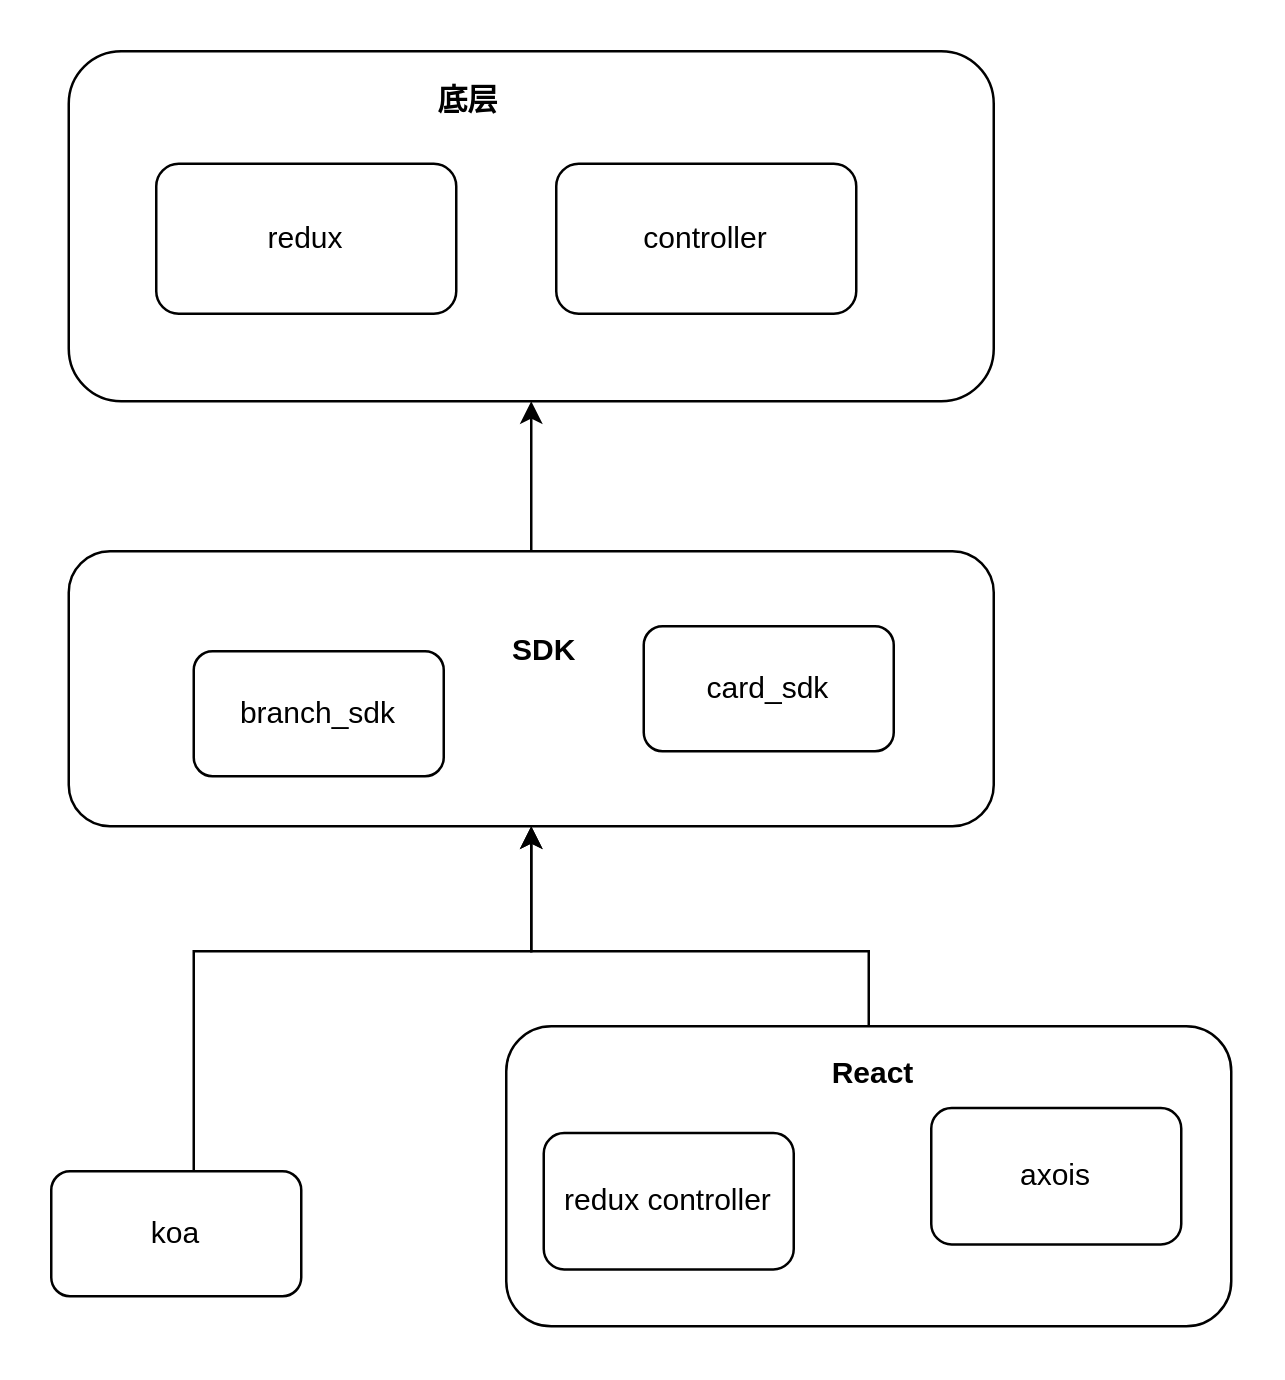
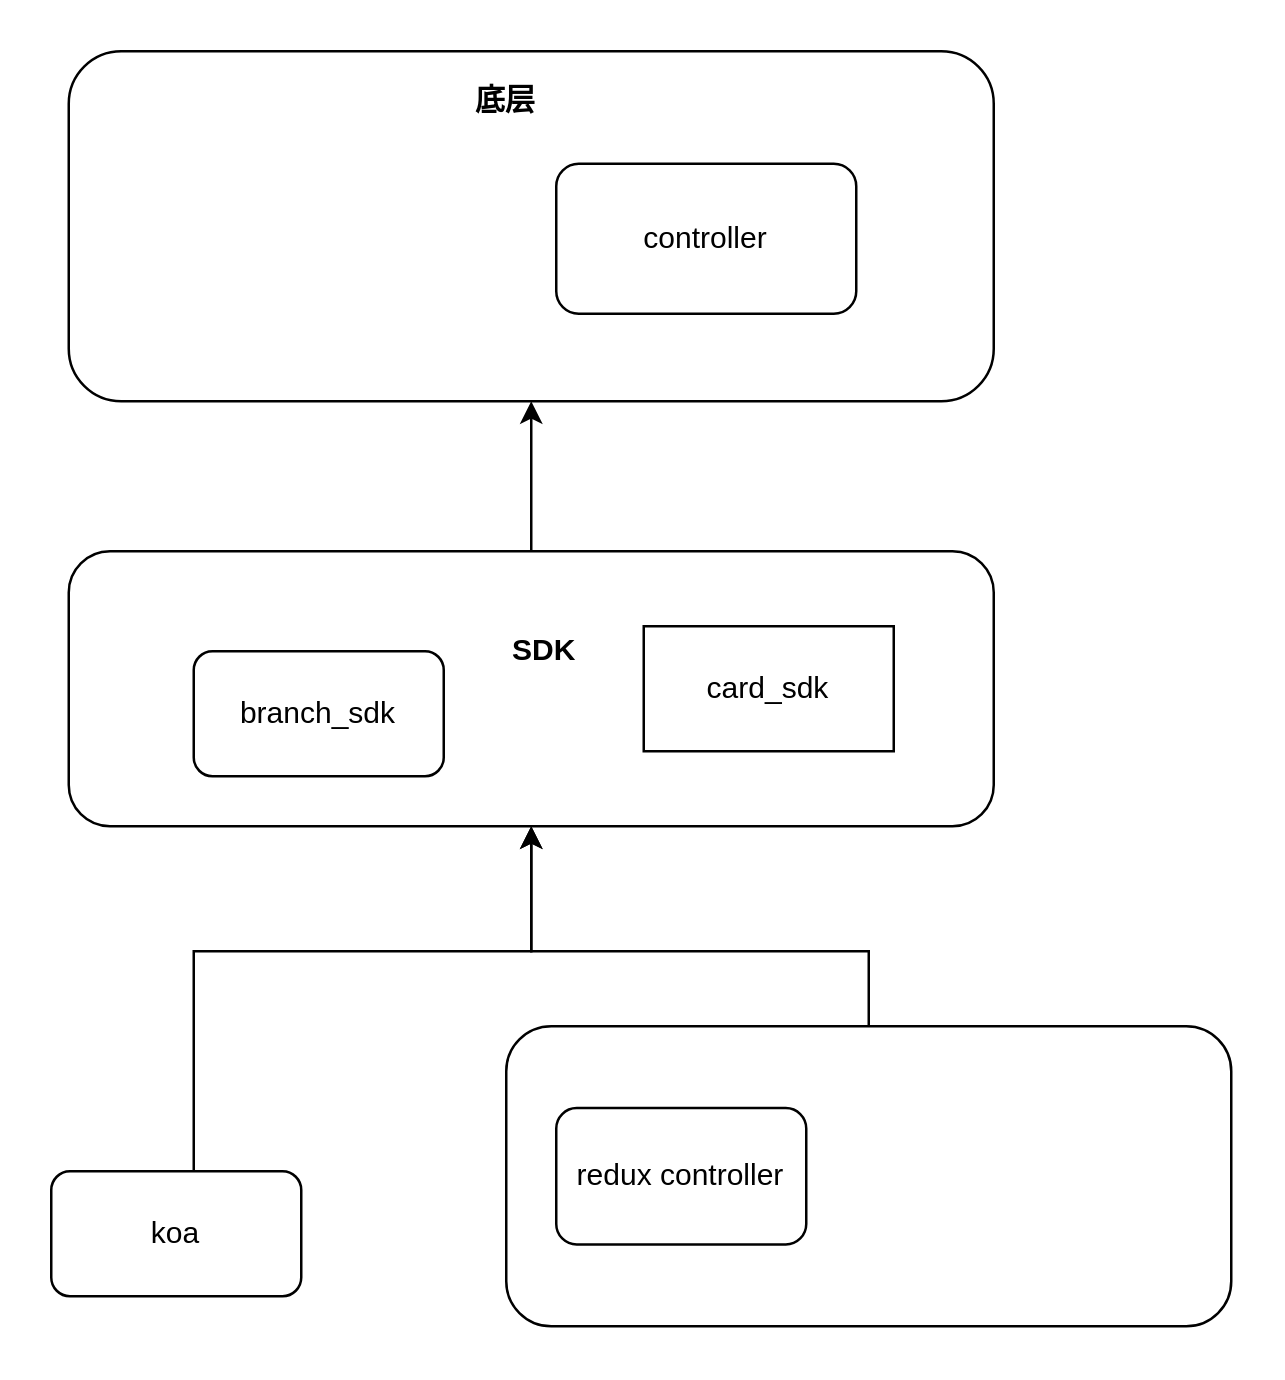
node "底层": moved (469, 101) -> (506, 101)
node "redux": removed
node "card_sdk": shape rounded rectangle -> rectangle
node "React": removed
node "axois": removed
node "redux controller": moved (669, 1201) -> (681, 1176)
